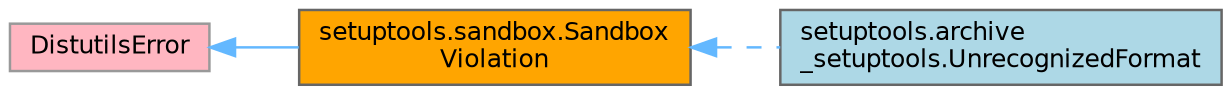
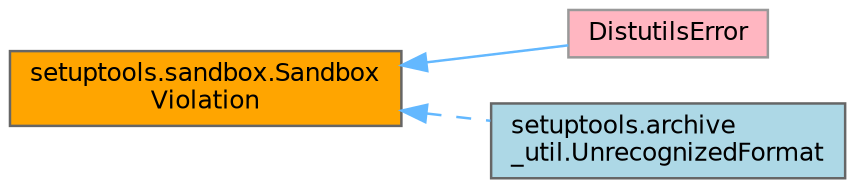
edge "setuptools.sandbox.Sandbox Violation" -> "DistutilsError": reversed
node "setuptools.archive _setuptools.UnrecognizedFormat": label "setuptools.archive _setuptools.UnrecognizedFormat" -> "setuptools.archive _util.UnrecognizedFormat"
